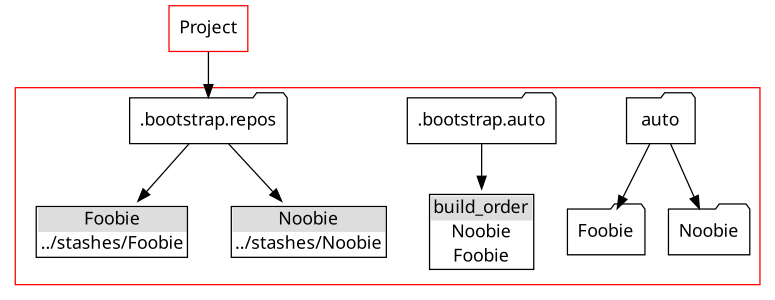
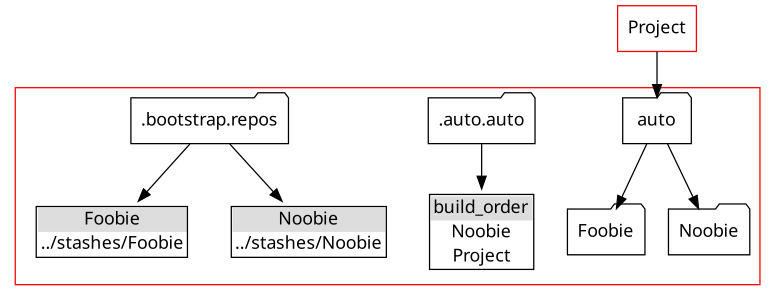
edge "Project" -> ".bootstrap.repos": now "Project" -> "auto"
node ".bootstrap.auto": label ".bootstrap.auto" -> ".auto.auto"
node "build_order": text "Foobie" -> "Project"
